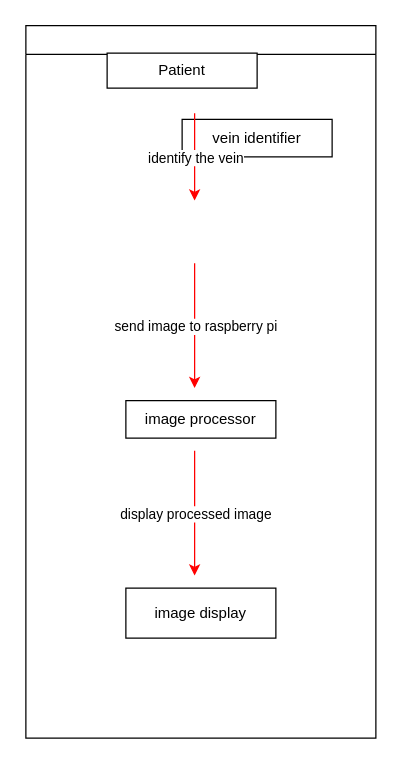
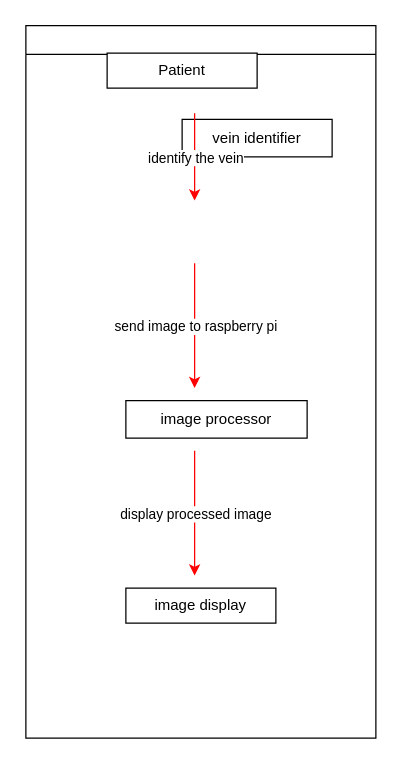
node "image processor": size 150x38 -> 181x38
node "image display": size 150x50 -> 150x35
